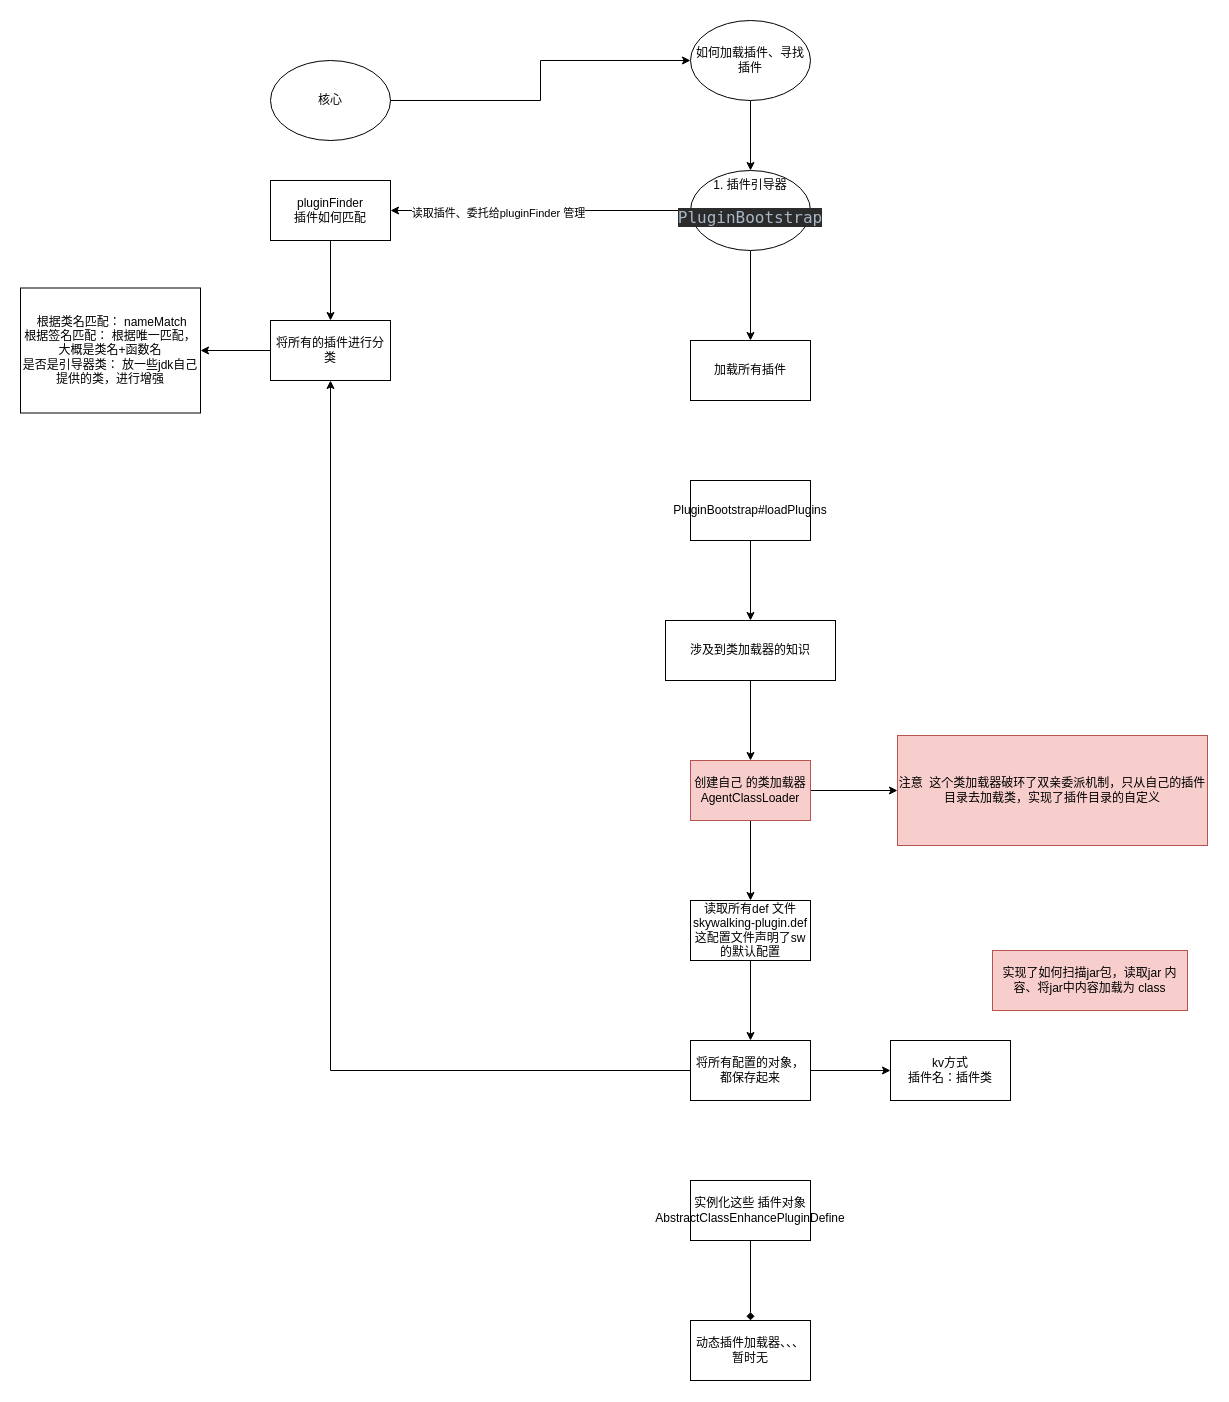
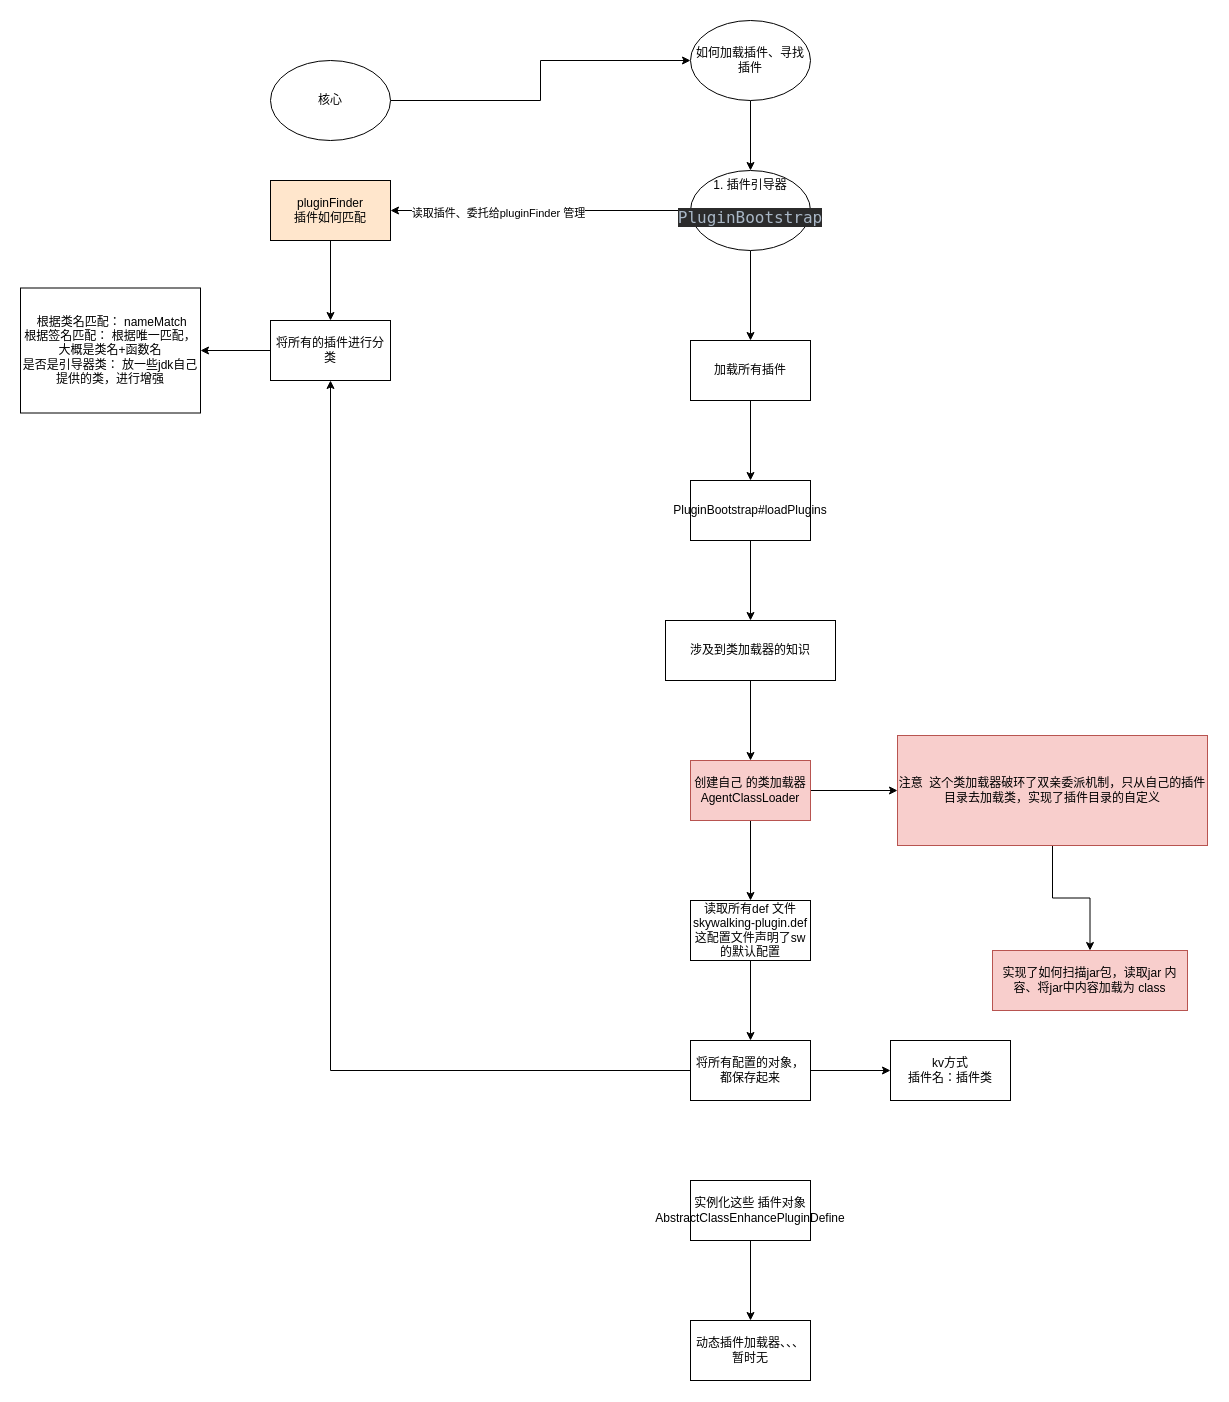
node "pluginFinder 插件如何匹配": fillcolor #ffffff -> #ffe6cc
edge "加载所有插件" -> "PluginBootstrap#loadPlugins": added
edge "注意 这个类加载器破环了双亲委派机制，只从自己的插件目录去加载类，实现了插件目录的自定义" -> "实现了如何扫描jar包，读取jar 内容、将jar中内容加载为 class": added
edge "实例化这些 插件对象 AbstractClassEnhancePluginDefine" -> "动态插件加载器、、、暂时无": arrowhead diamond -> classic
